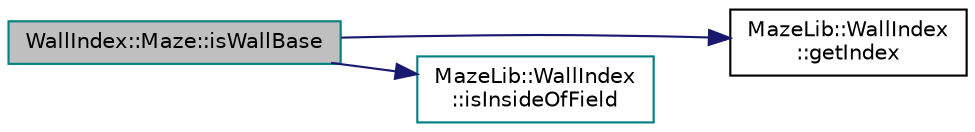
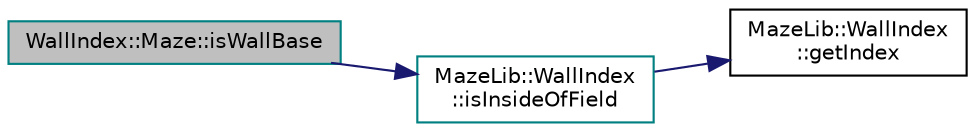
edge "WallIndex::Maze::isWallBase" -> "MazeLib::WallIndex ::getIndex": now "MazeLib::WallIndex ::isInsideOfField" -> "MazeLib::WallIndex ::getIndex"
